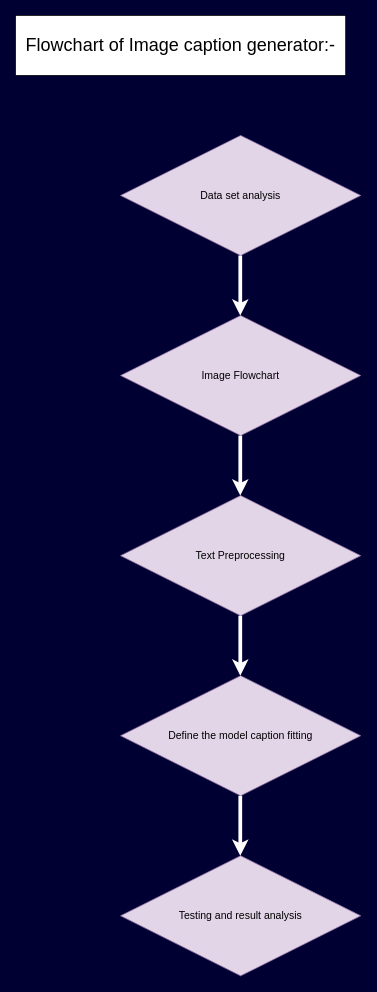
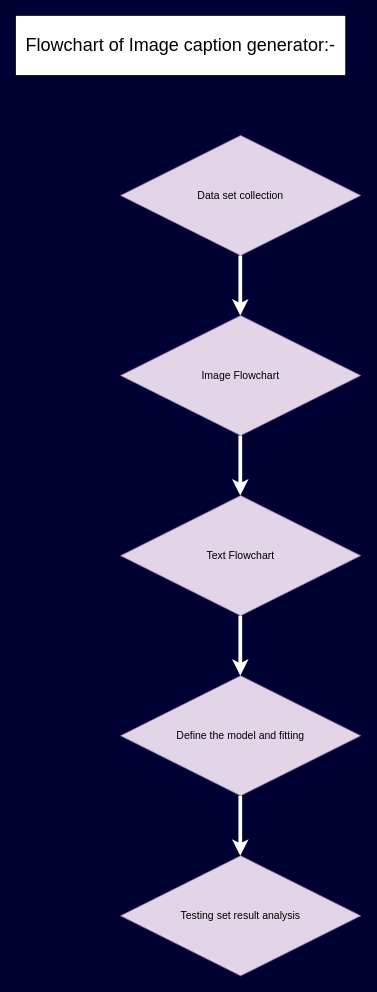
node "Data set analysis": label "Data set analysis" -> "Data set collection"
node "Text Preprocessing": label "Text Preprocessing" -> "Text Flowchart"
node "Define the model caption fitting": label "Define the model caption fitting" -> "Define the model and fitting"
node "Testing and result analysis": label "Testing and result analysis" -> "Testing set result analysis"
